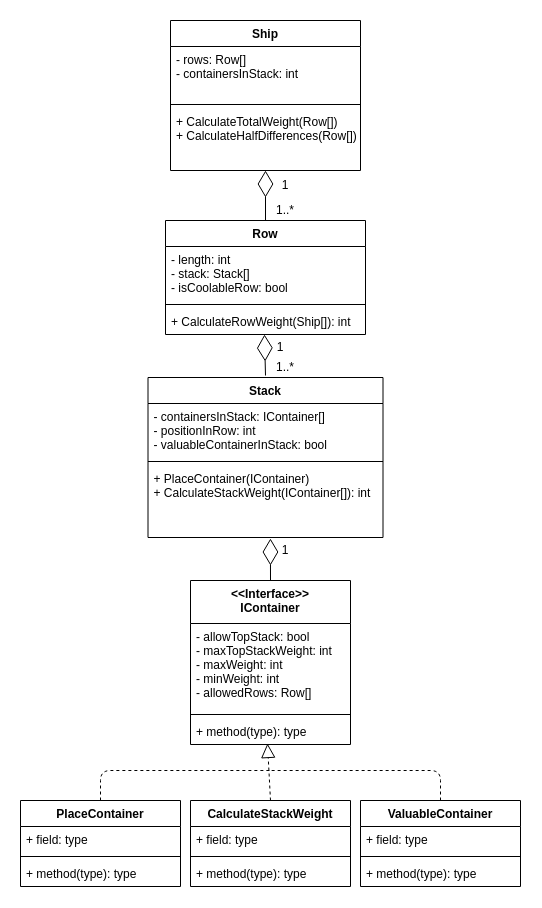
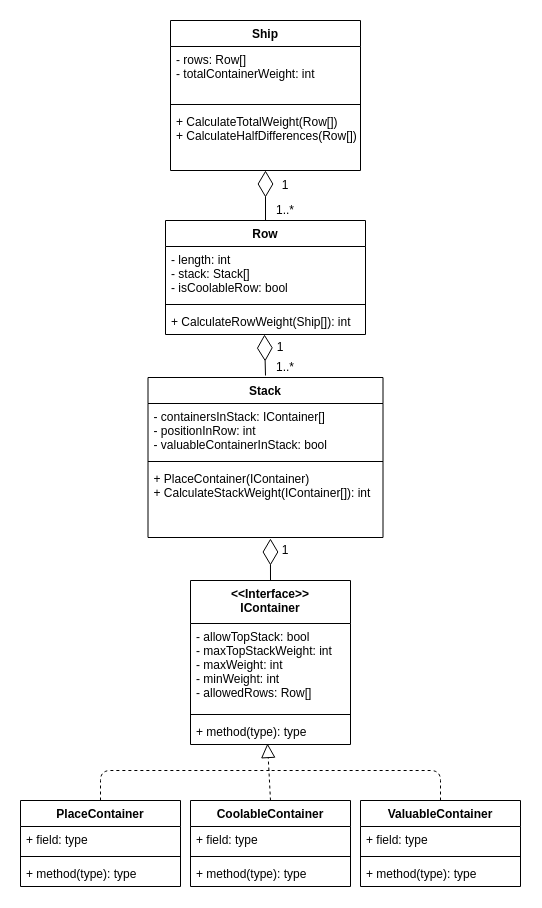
node "- rows: Row[] - containersInStack: int": label "- rows: Row[] - containersInStack: int" -> "- rows: Row[] - totalContainerWeight: int"
node "CalculateStackWeight": label "CalculateStackWeight" -> "CoolableContainer"
